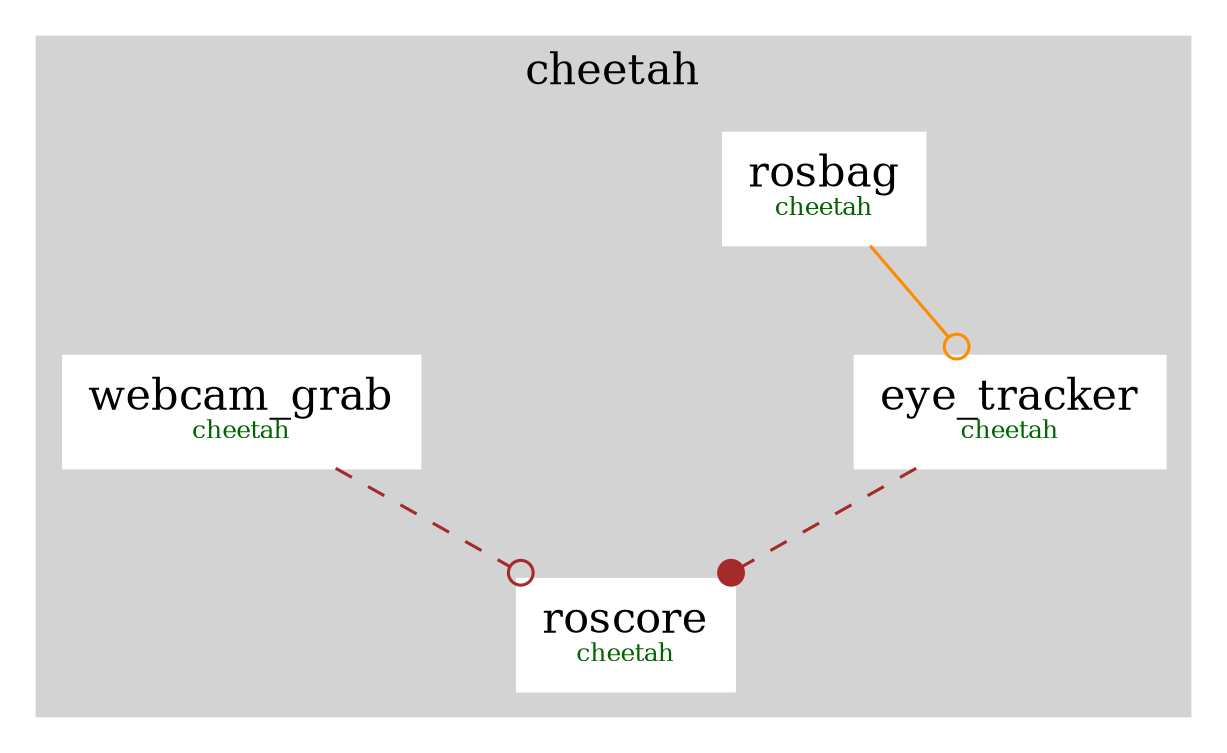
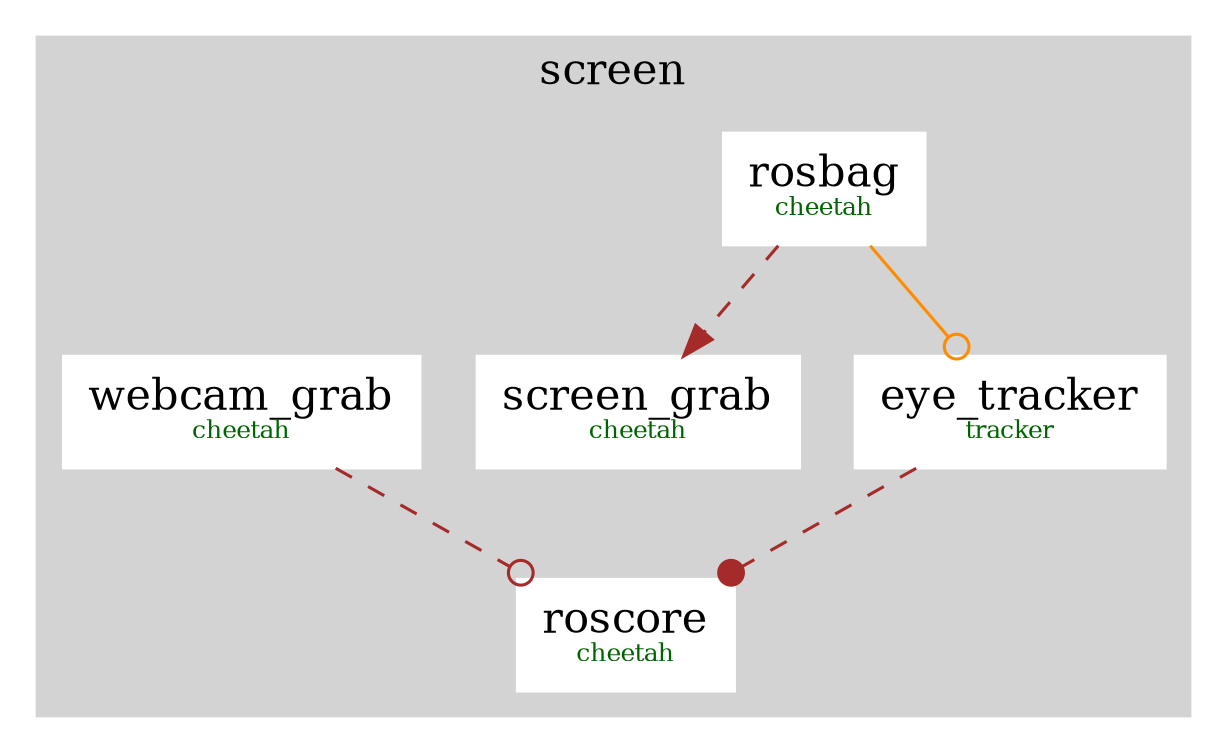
cluster "cheetah": label "cheetah" -> "screen"
node "screen_grab": added
node "eye_tracker": text "cheetah" -> "tracker"
